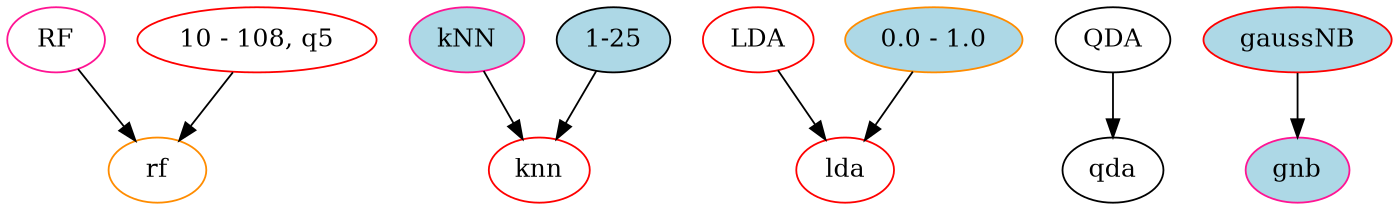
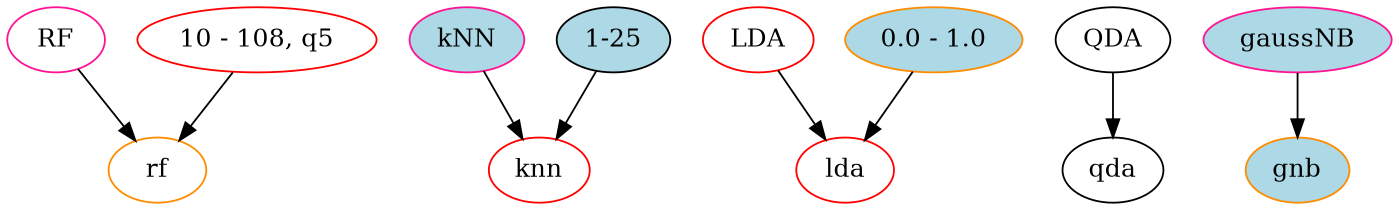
node "gaussNB": color red -> deeppink
node "gnb": color deeppink -> darkorange
